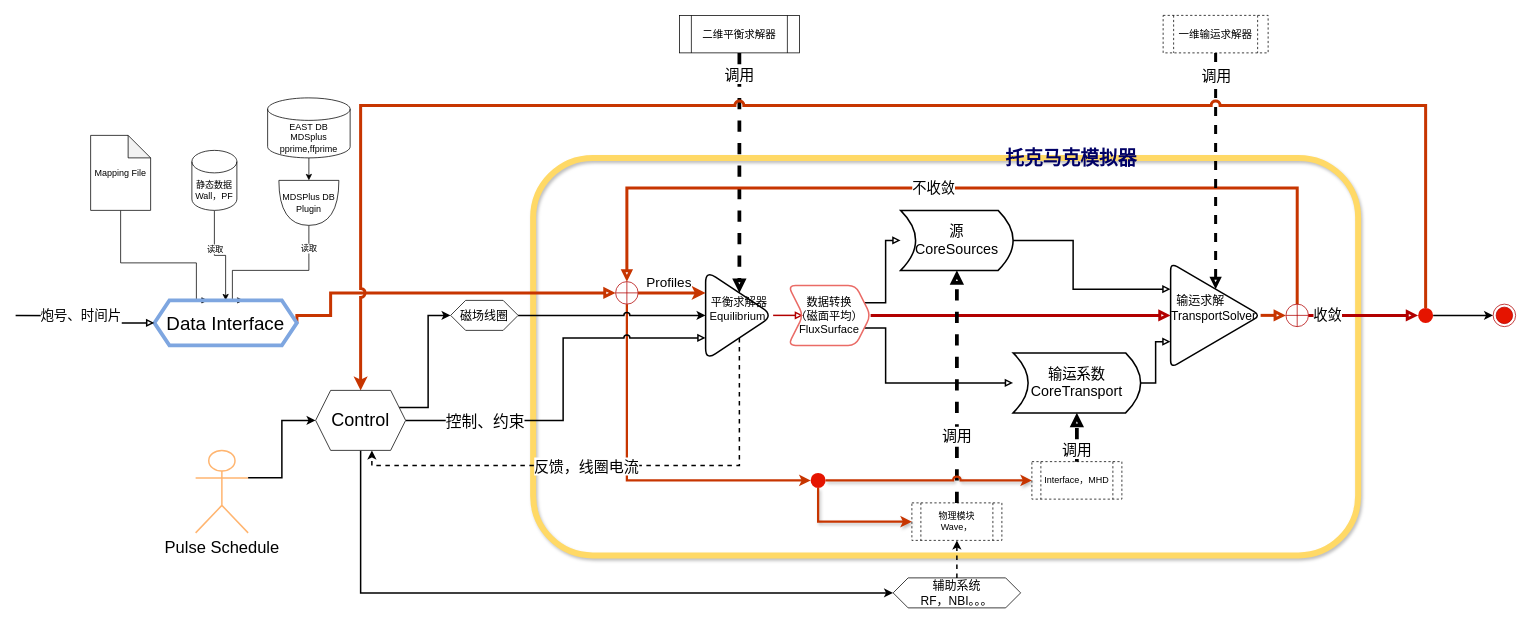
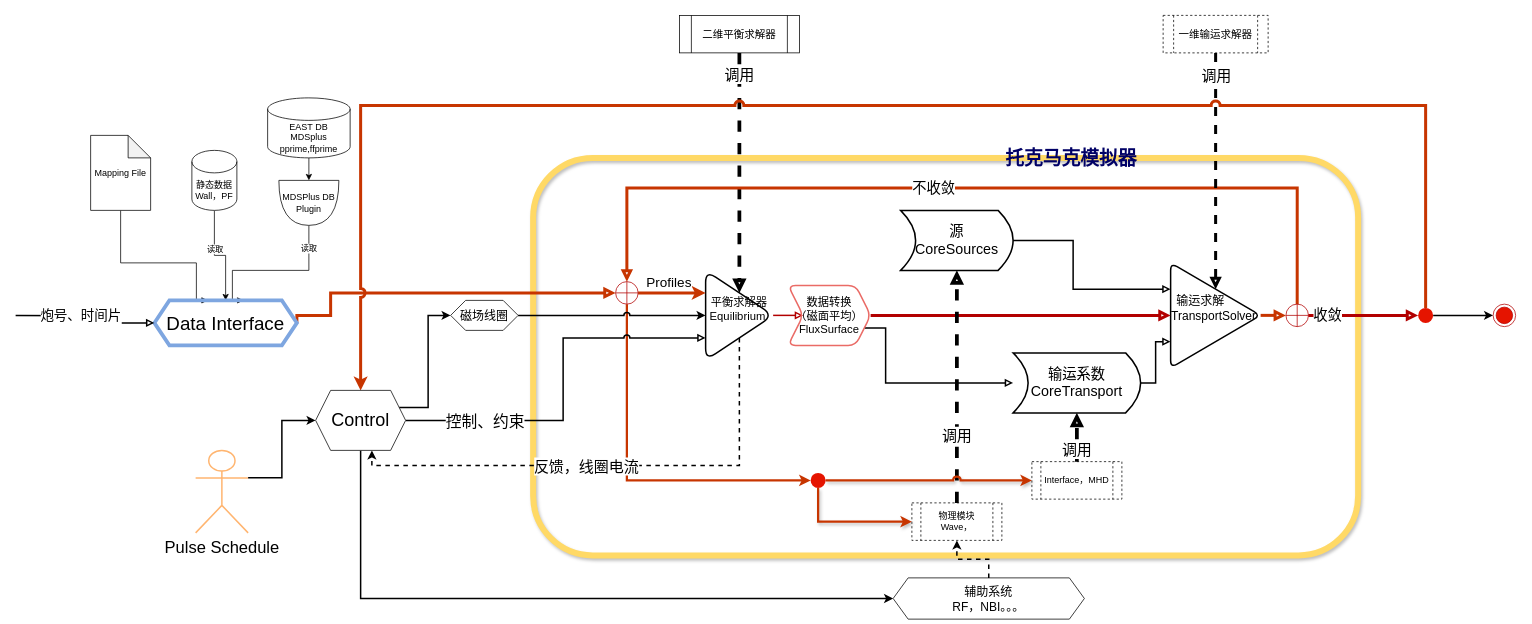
edge "数据转换（磁面平均）FluxSurface" -> "源 CoreSources": removed
node "辅助系统 RF，NBI。。。": size 128x30 -> 191x41
